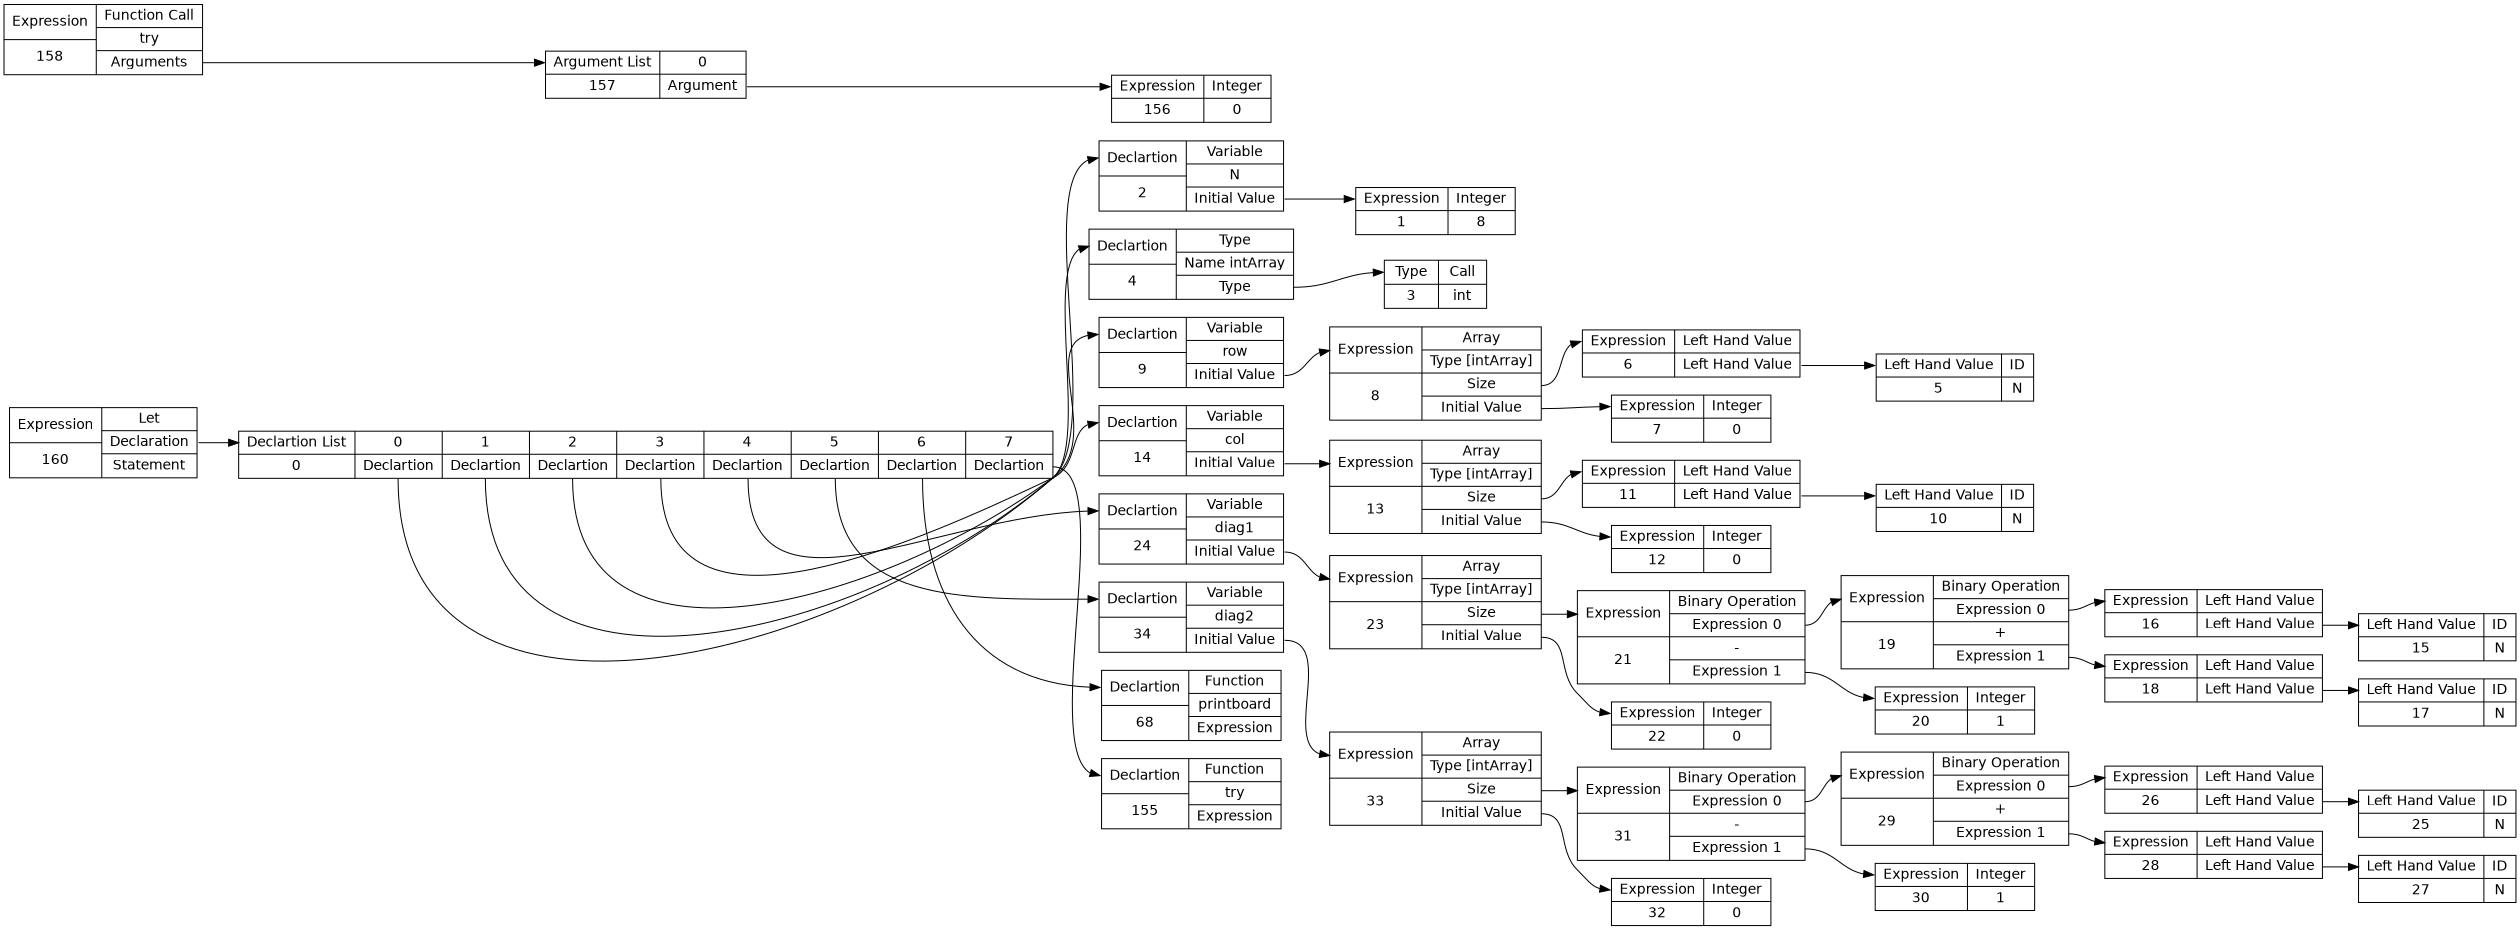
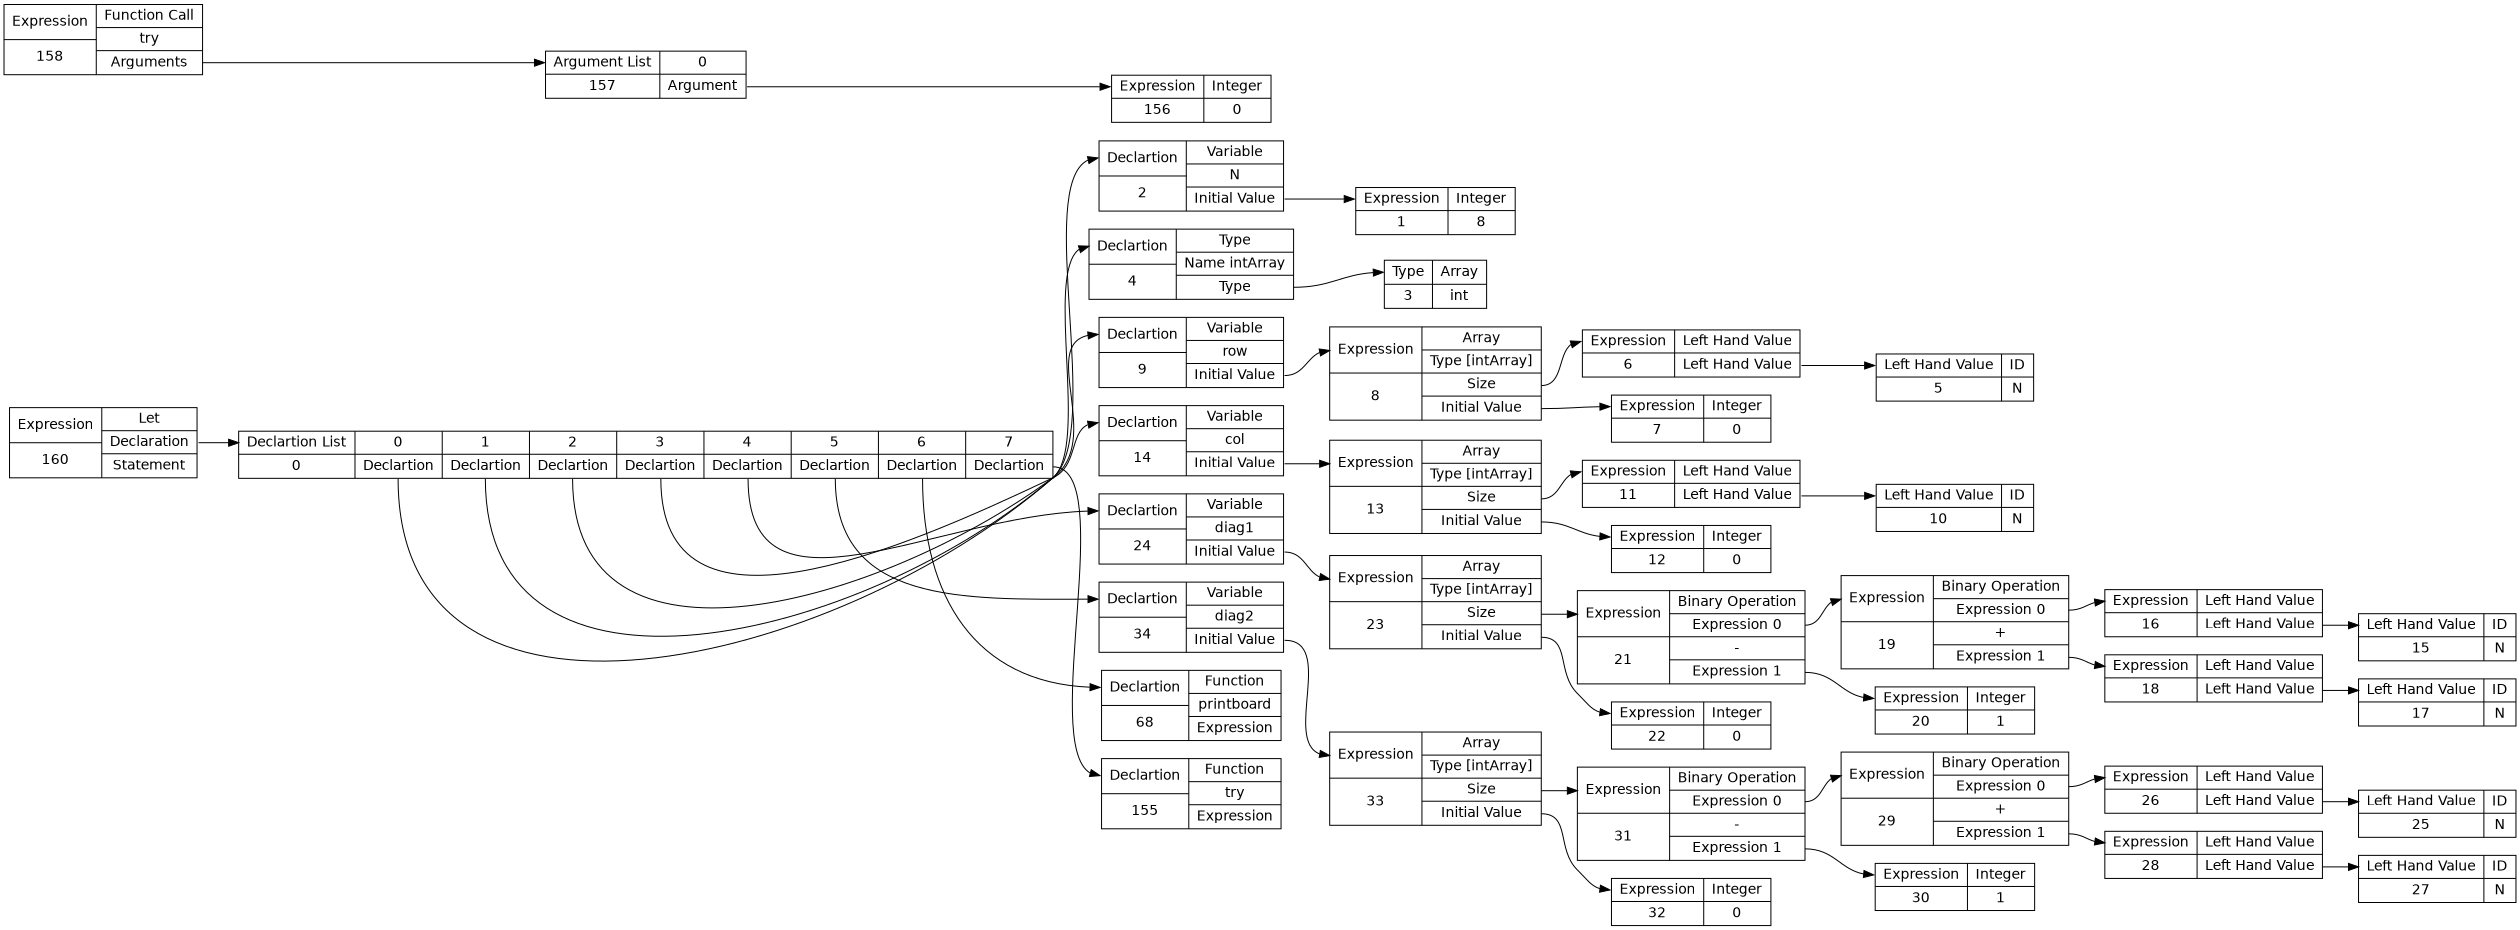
node "Type": text "Call" -> "Array"
